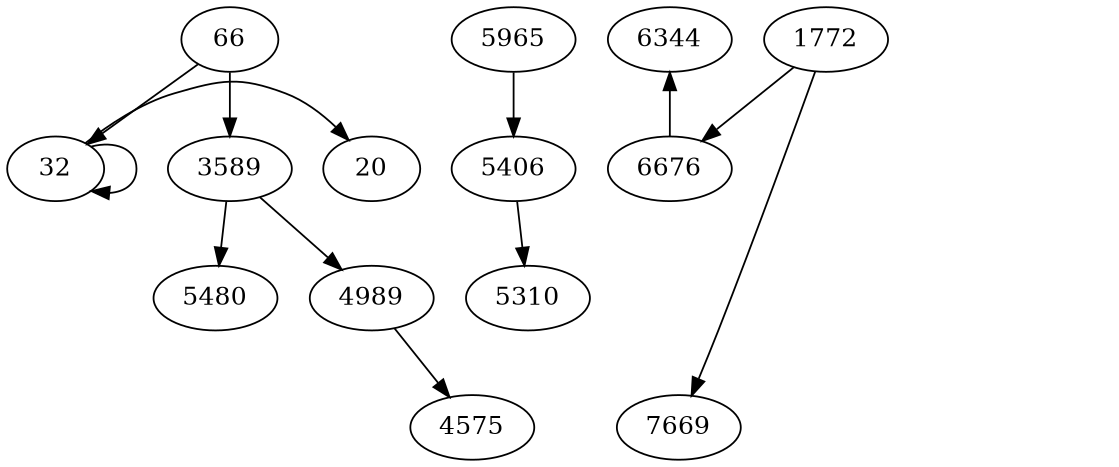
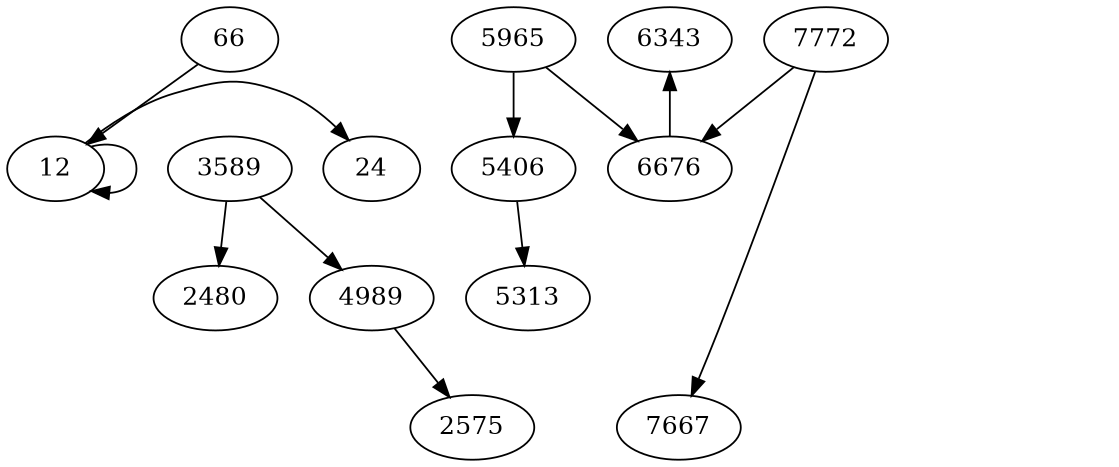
node "6344": label "6344" -> "6343"
node "1772": label "1772" -> "7772"
edge "66" -> "3589": removed
edge "5965" -> "6676": added
node "32": label "32" -> "12"
node "20": label "20" -> "24"
node "5480": label "5480" -> "2480"
node "5310": label "5310" -> "5313"
node "4575": label "4575" -> "2575"
node "7669": label "7669" -> "7667"
